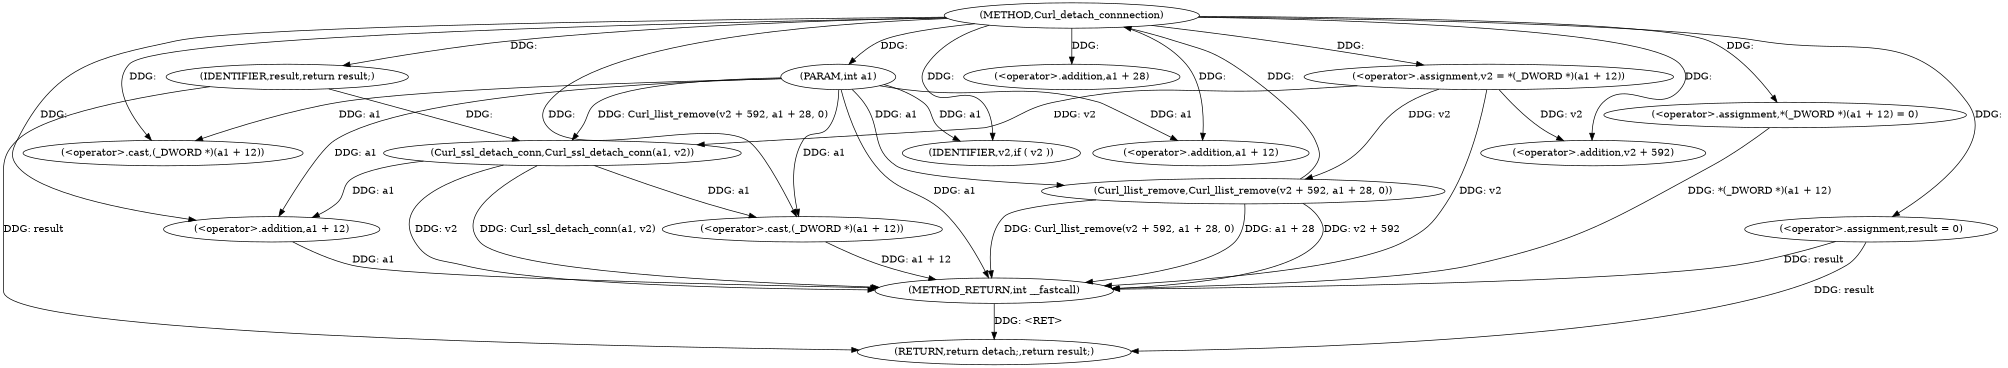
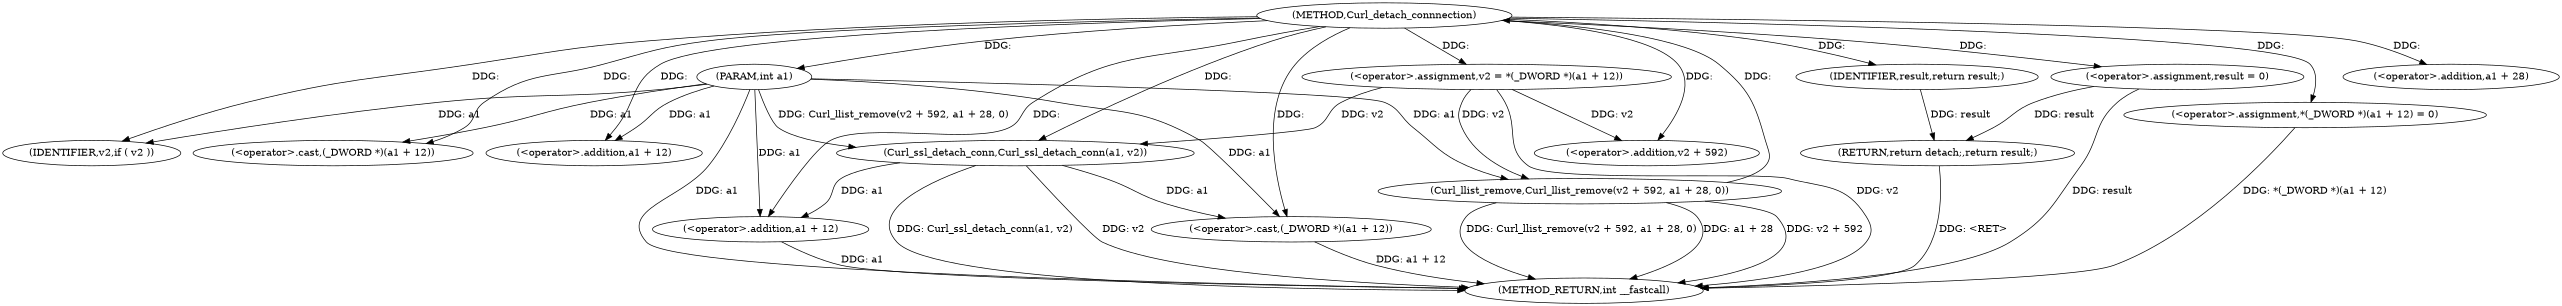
edge "(IDENTIFIER,result,return result;)" -> "(Curl_ssl_detach_conn,Curl_ssl_detach_conn(a1, v2))": now "(METHOD,Curl_detach_connnection)" -> "(Curl_ssl_detach_conn,Curl_ssl_detach_conn(a1, v2))"
edge "(METHOD_RETURN,int __fastcall)" -> "(RETURN,return detach;,return result;)": reversed
